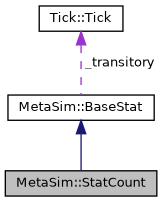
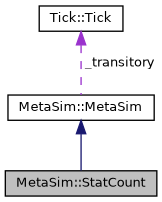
node "MetaSim::BaseStat": label "MetaSim::BaseStat" -> "MetaSim::MetaSim"
